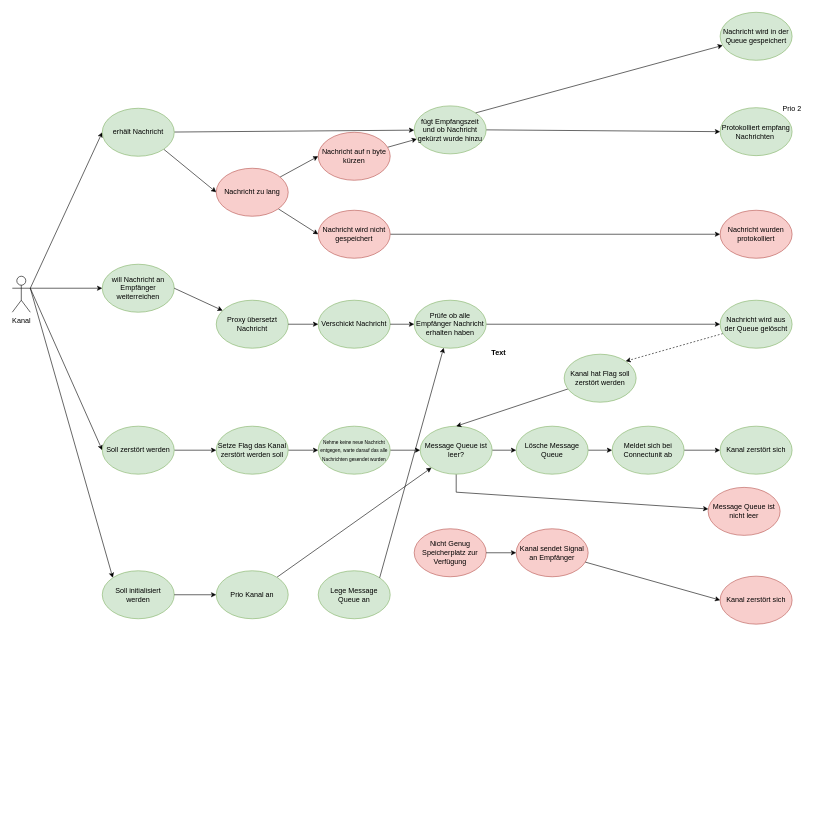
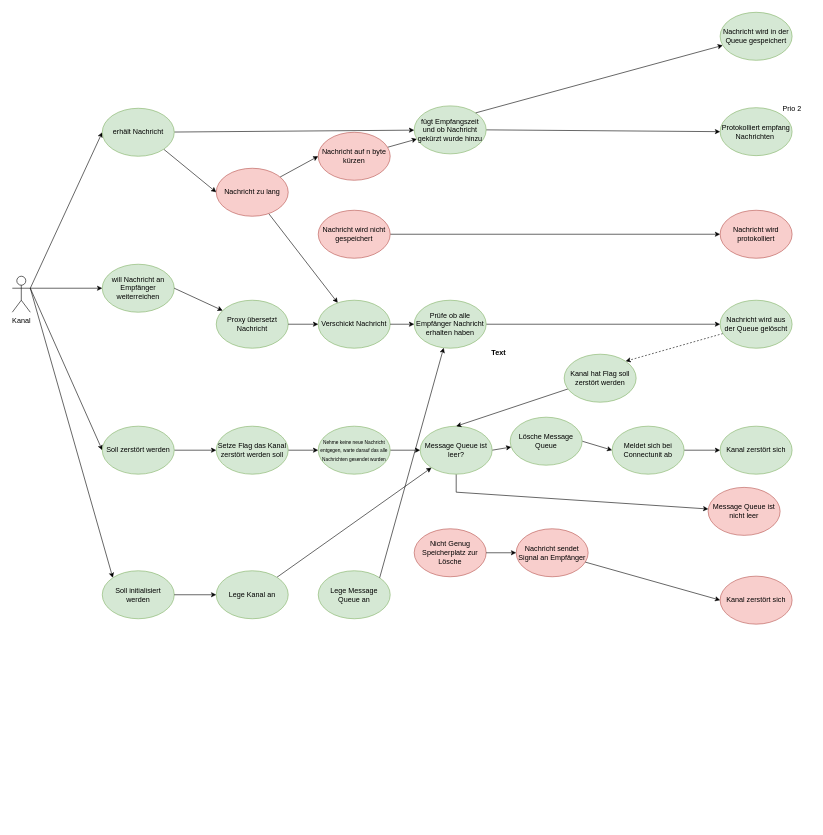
edge "Nachricht zu lang" -> "Nachricht wird nicht gespeichert": now "Nachricht zu lang" -> "Verschickt Nachricht"
node "Nachricht wurden protokolliert": label "Nachricht wurden protokolliert" -> "Nachricht wird protokolliert"
node "Lösche Message Queue": moved (552, 450) -> (546, 441)
node "Nicht Genug Speicherplatz zur Verfügung": label "Nicht Genug Speicherplatz zur Verfügung" -> "Nicht Genug Speicherplatz zur Lösche"
node "Kanal sendet Signal an Empfänger": label "Kanal sendet Signal an Empfänger" -> "Nachricht sendet Signal an Empfänger"
node "Prio Kanal an": label "Prio Kanal an" -> "Lege Kanal an"
